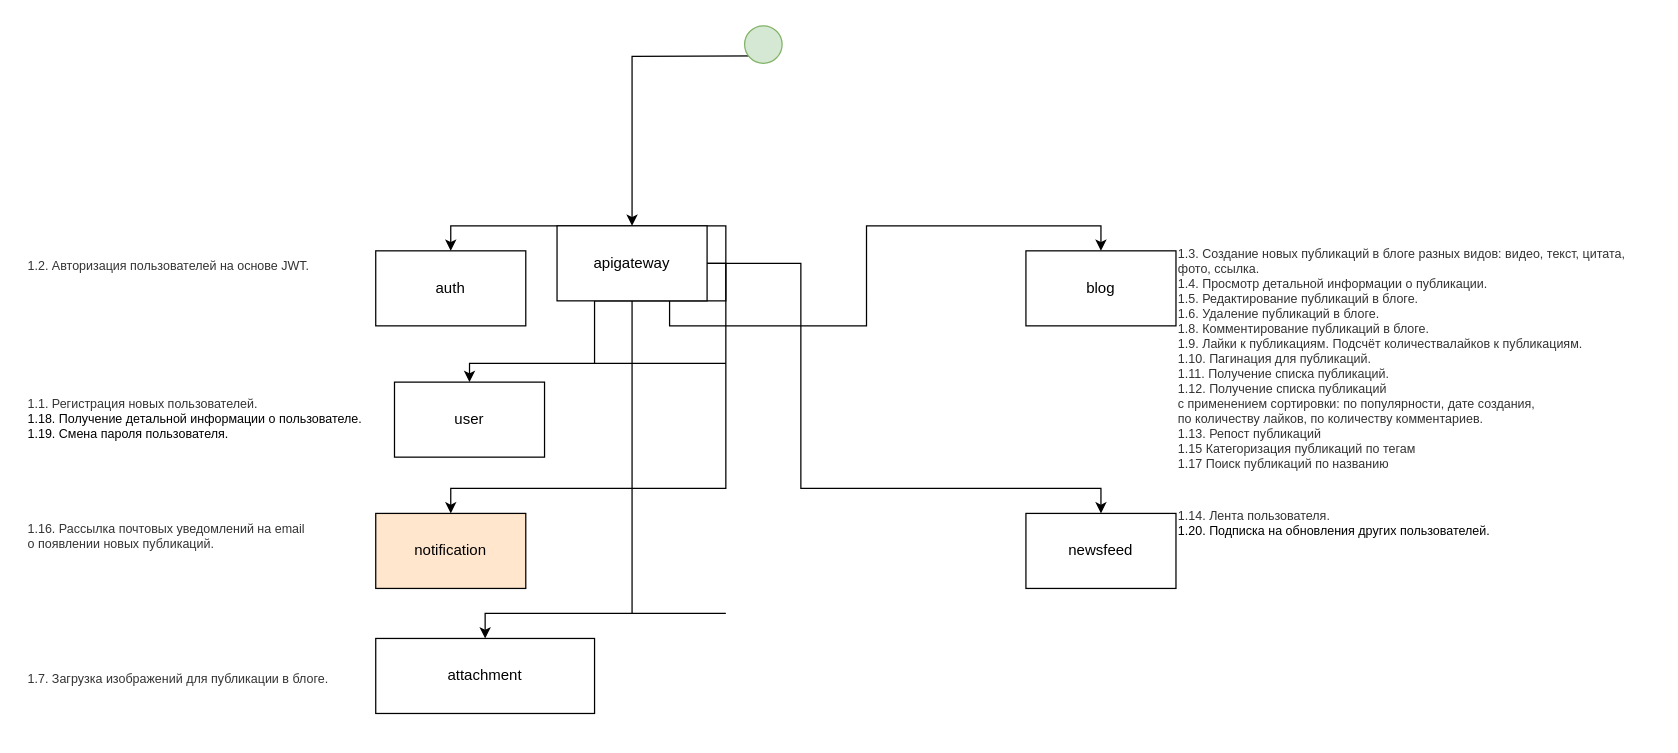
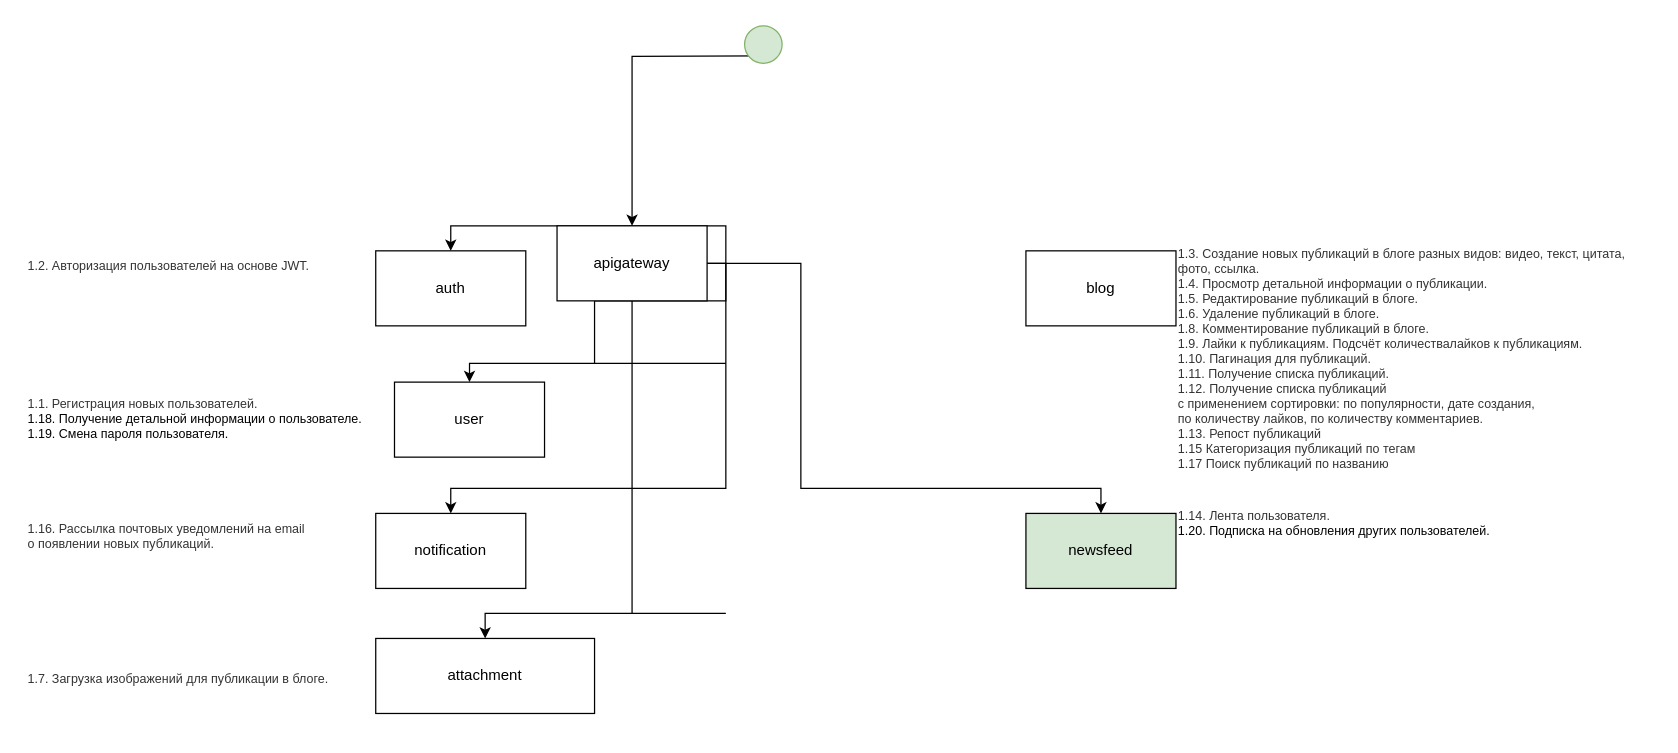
edge "apigateway" -> "blog": removed
node "notification": fillcolor #ffe6cc -> #ffffff
node "newsfeed": fillcolor #ffffff -> #d5e8d4
